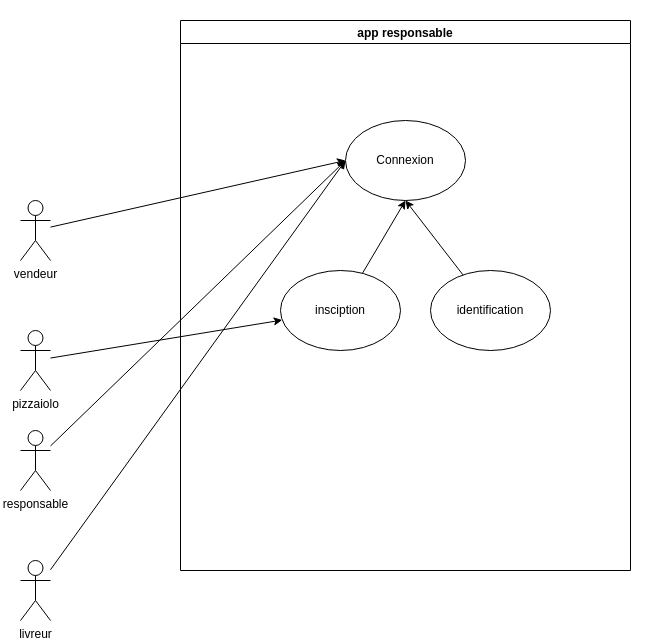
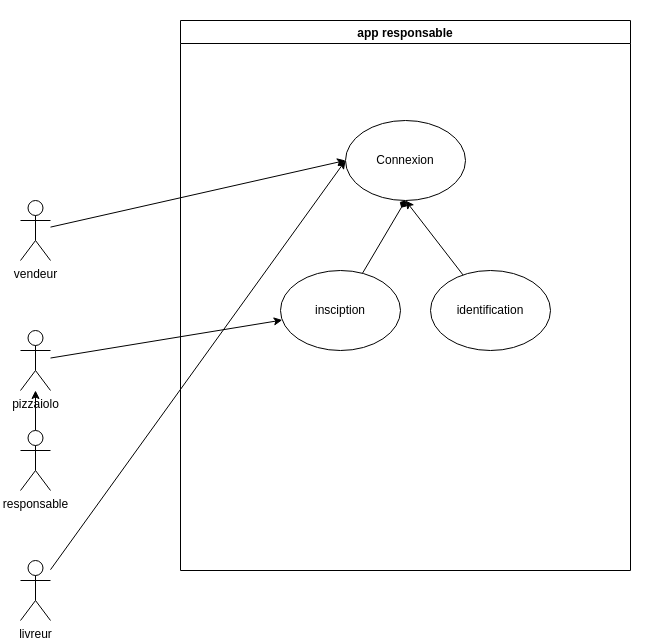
edge "insciption" -> "Connexion": arrowhead classic -> diamond
edge "responsable" -> "Connexion": now "responsable" -> "pizzaiolo"
